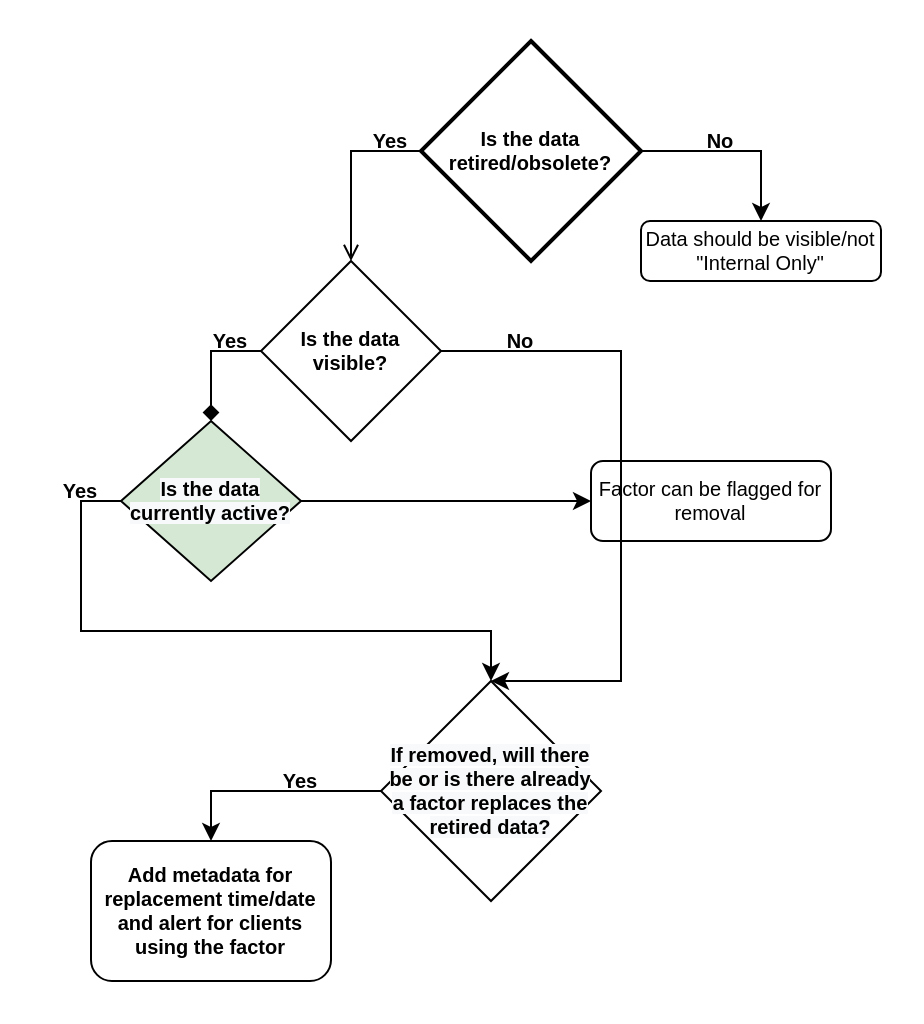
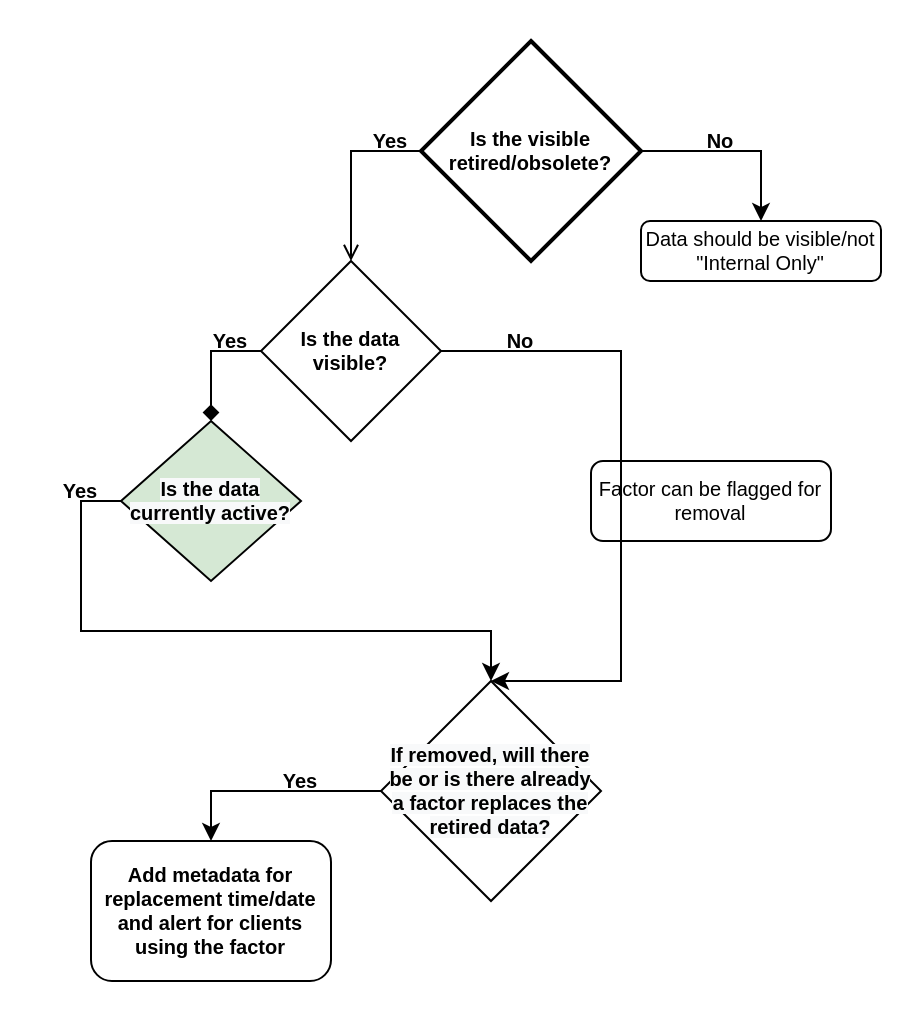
node "Is the data retired/obsolete?": label "Is the data retired/obsolete?" -> "Is the visible retired/obsolete?"
edge "Is the data currently active?" -> "Factor can be flagged for removal": removed
